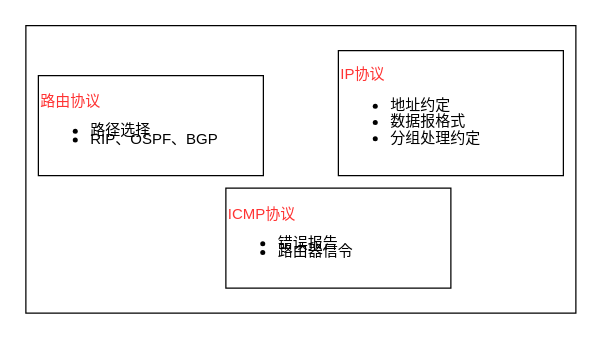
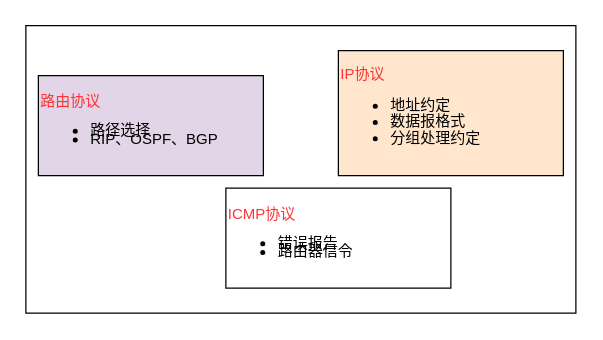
node "IP协议 地址约定 数据报格式 分组处理约定": fillcolor #ffffff -> #ffe6cc
node "路由协议 路径选择 RIP、OSPF、BGP": fillcolor #ffffff -> #e1d5e7
